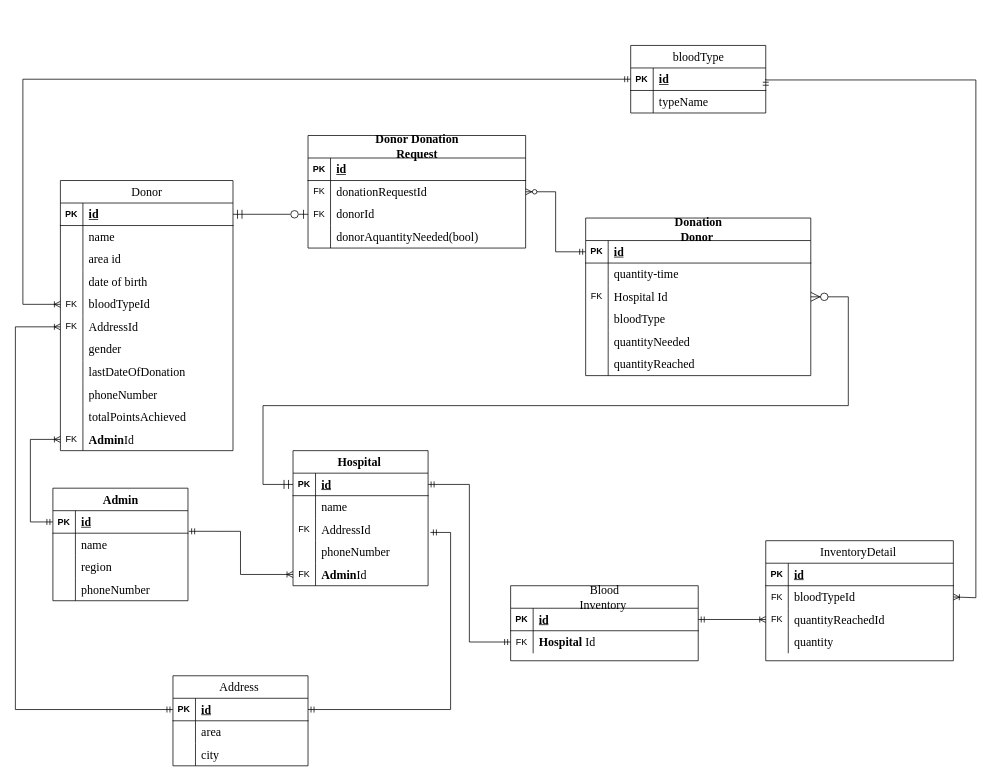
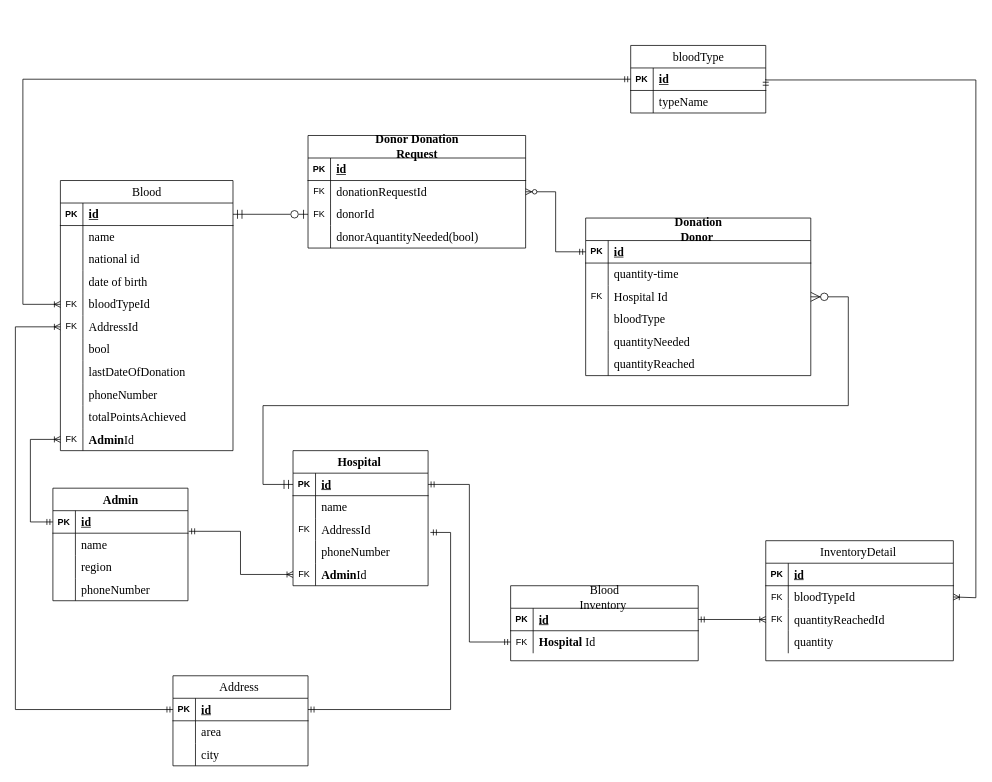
node "Donor": label "Donor" -> "Blood"
node "area id": label "area id" -> "national id"
node "gender": label "gender" -> "bool"
